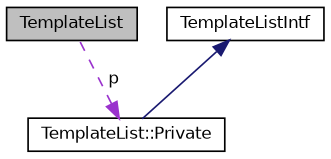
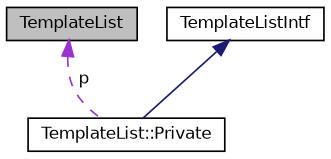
edge "TemplateList" -> "TemplateList::Private": reversed
